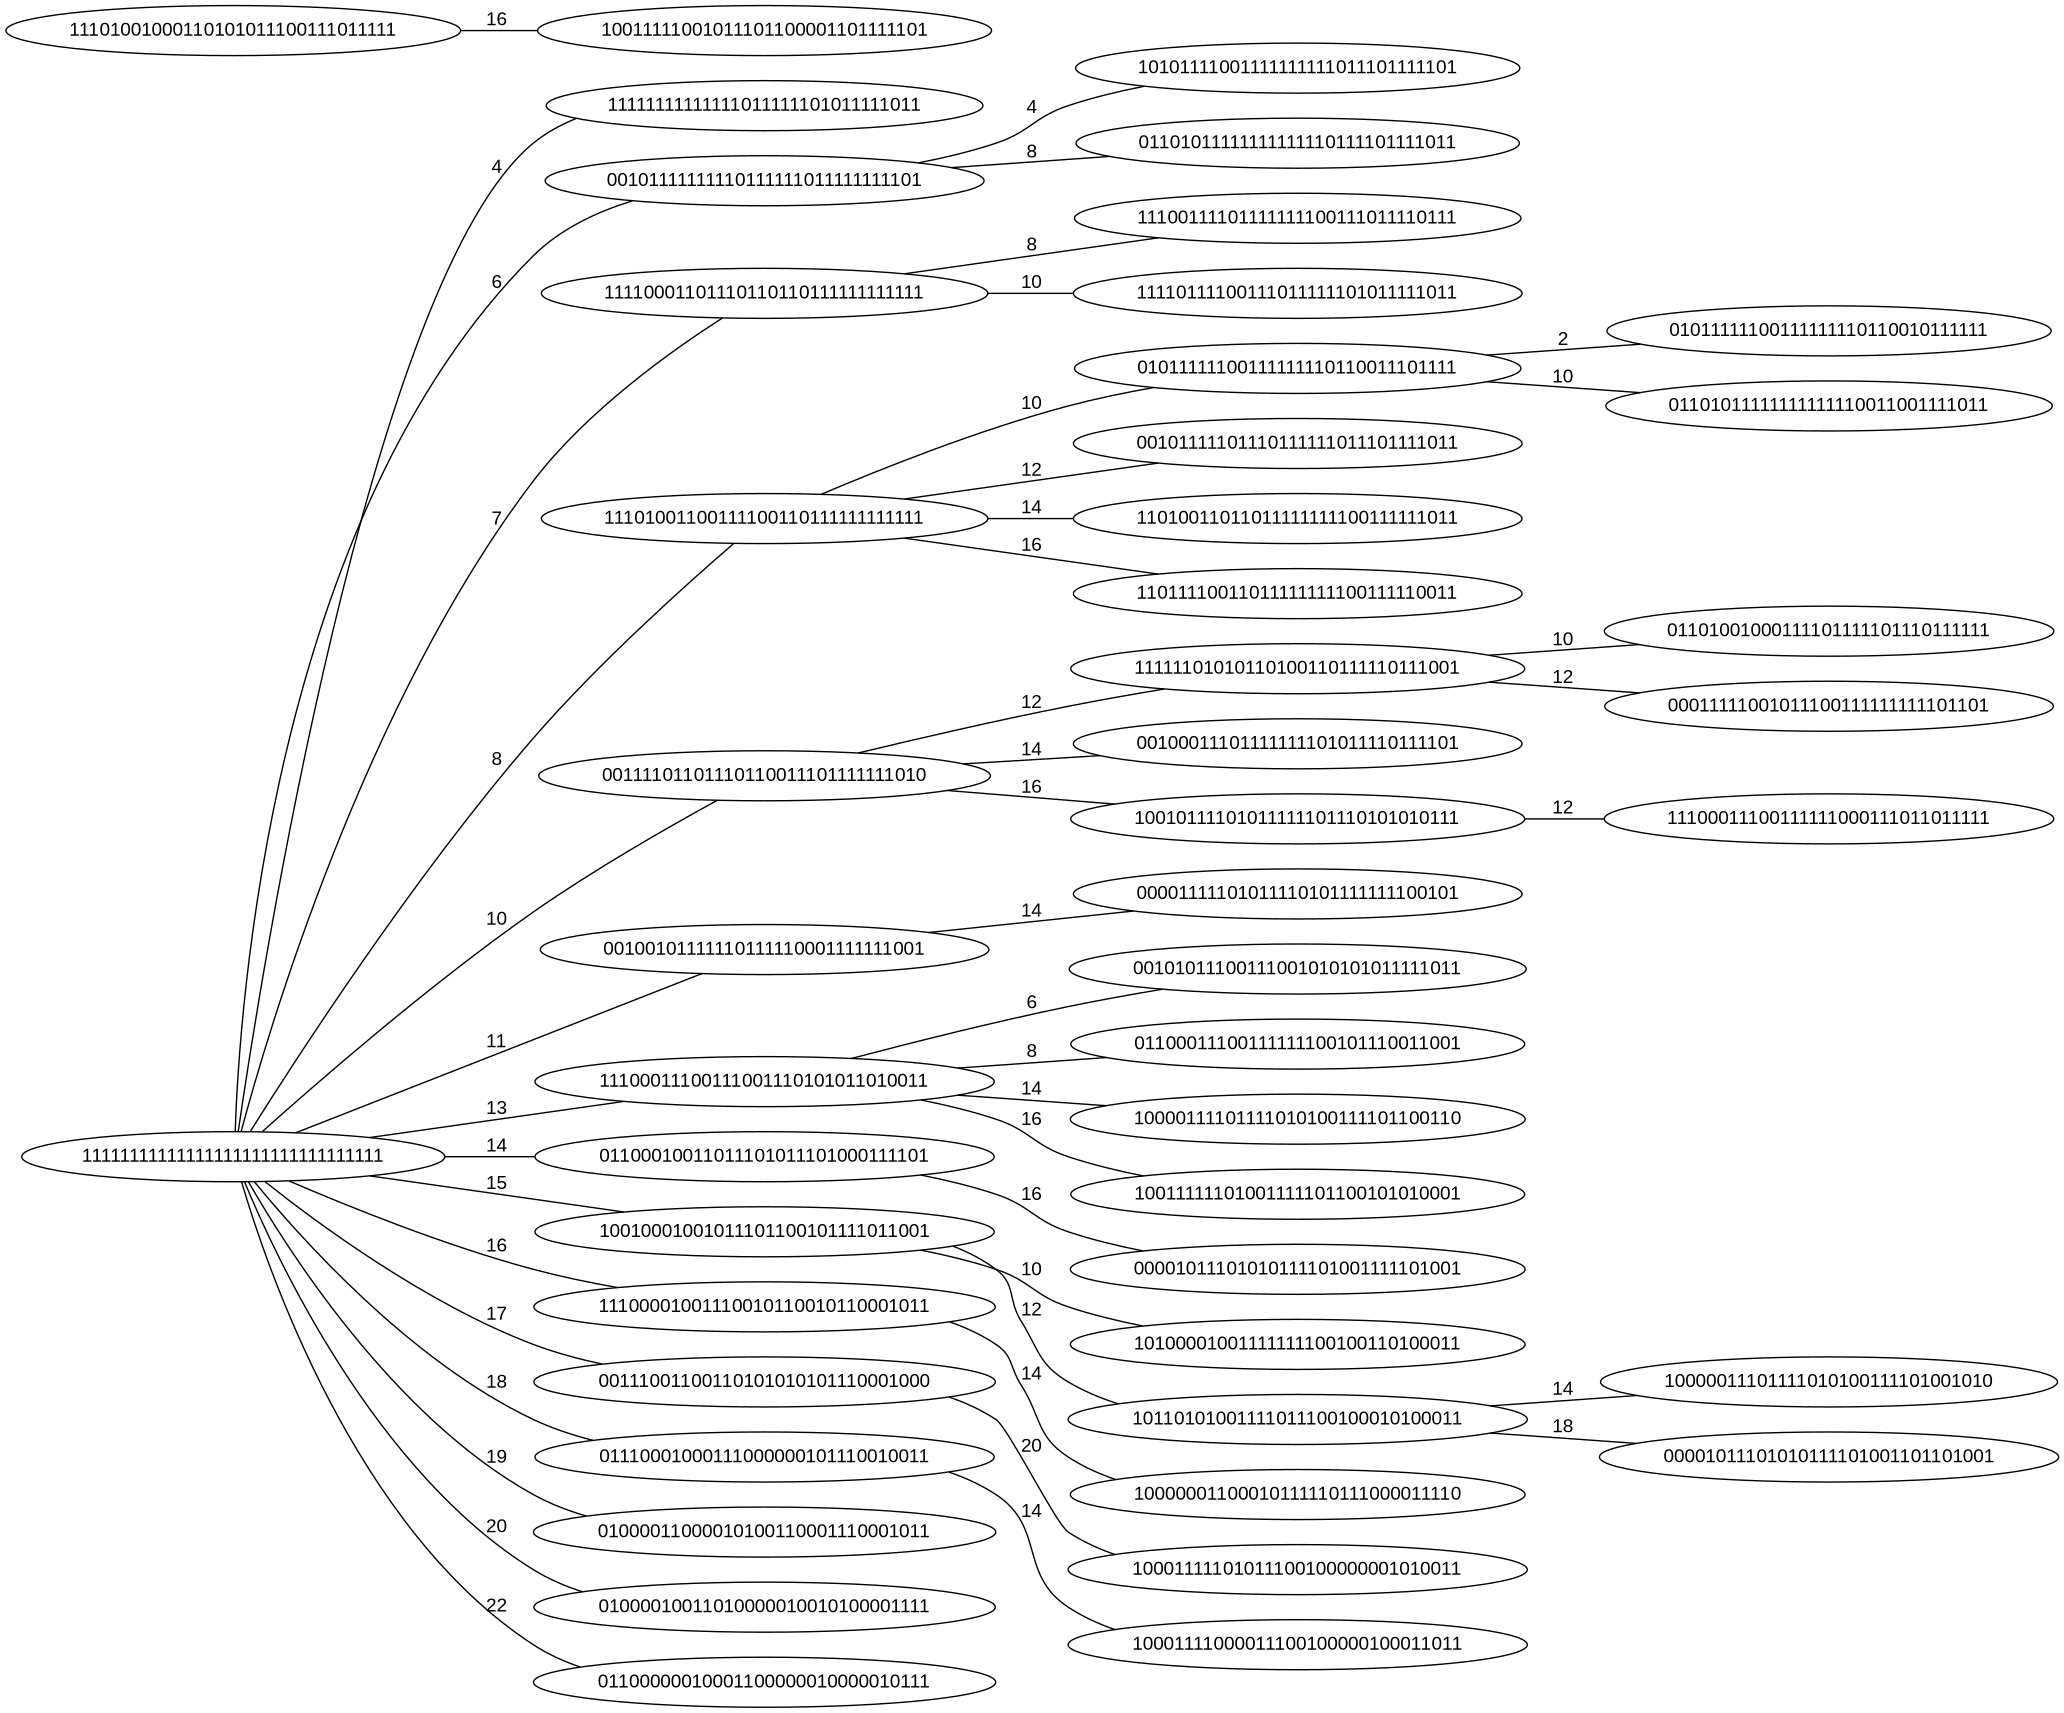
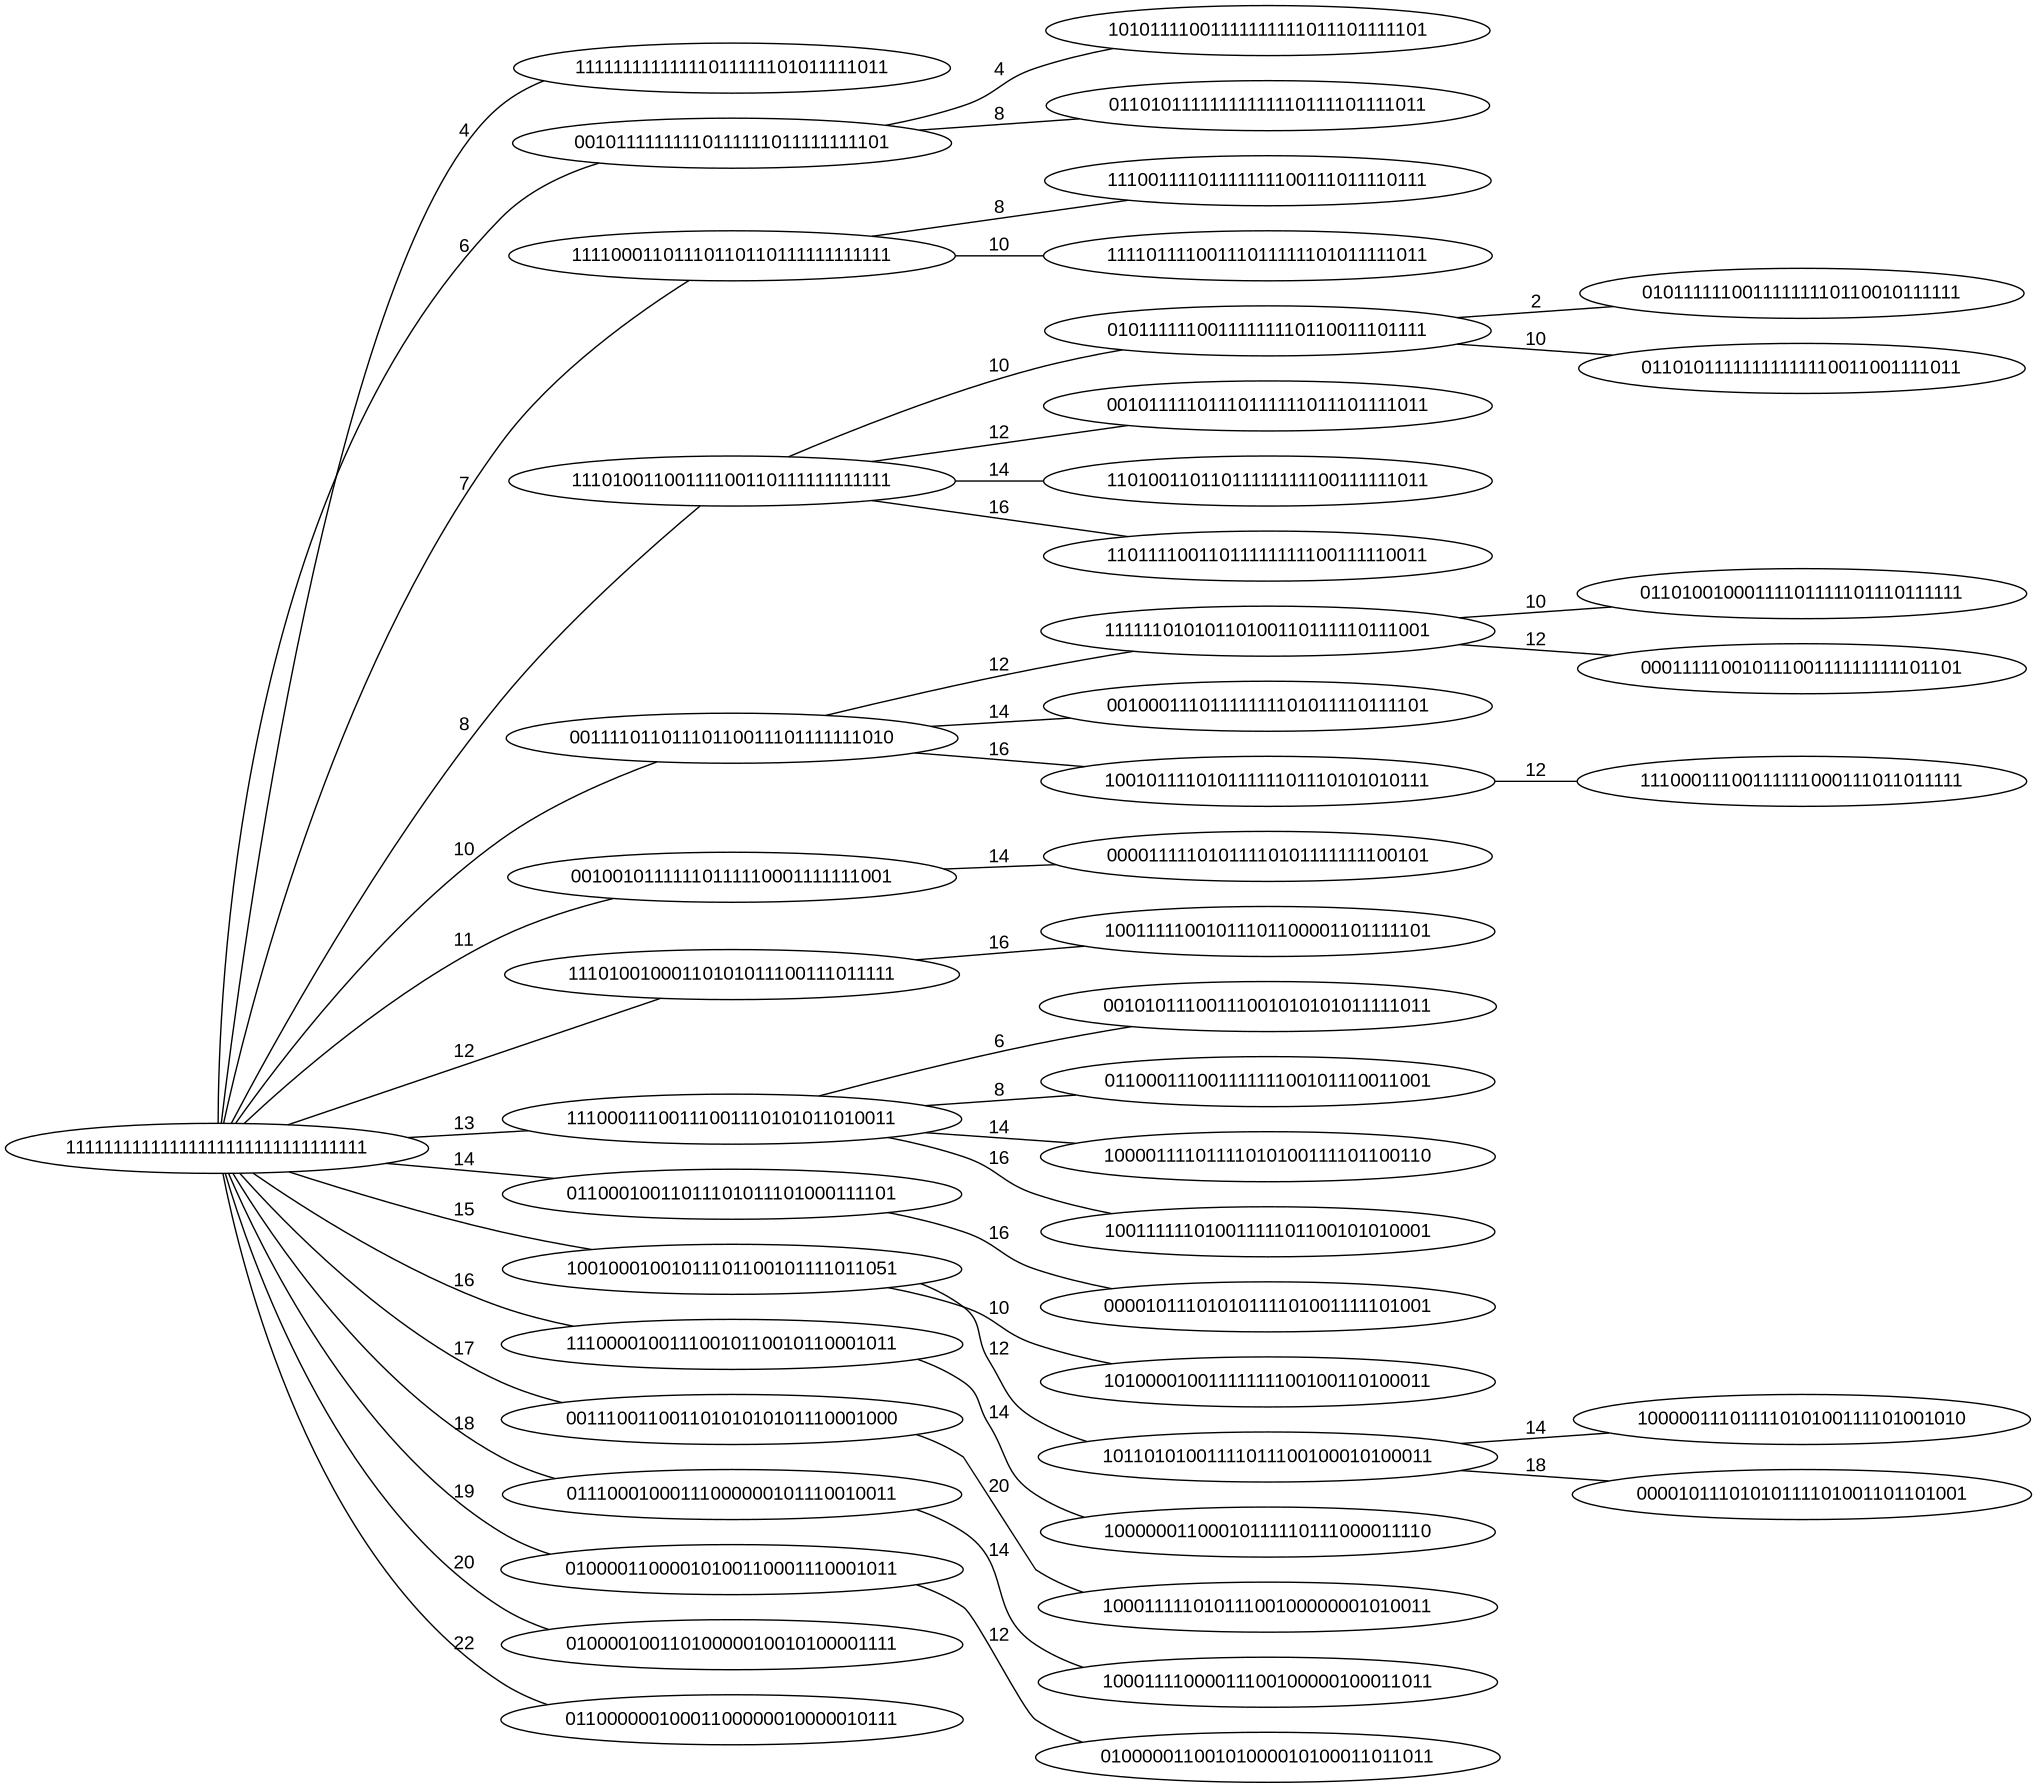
edge "11101001000110101011100111011111" -- "11111111111111111111111111111111": added, label "12"
node "10010001001011101100101111011001": label "10010001001011101100101111011001" -> "10010001001011101100101111011051"
node "01000001100101000010100011011011": added
